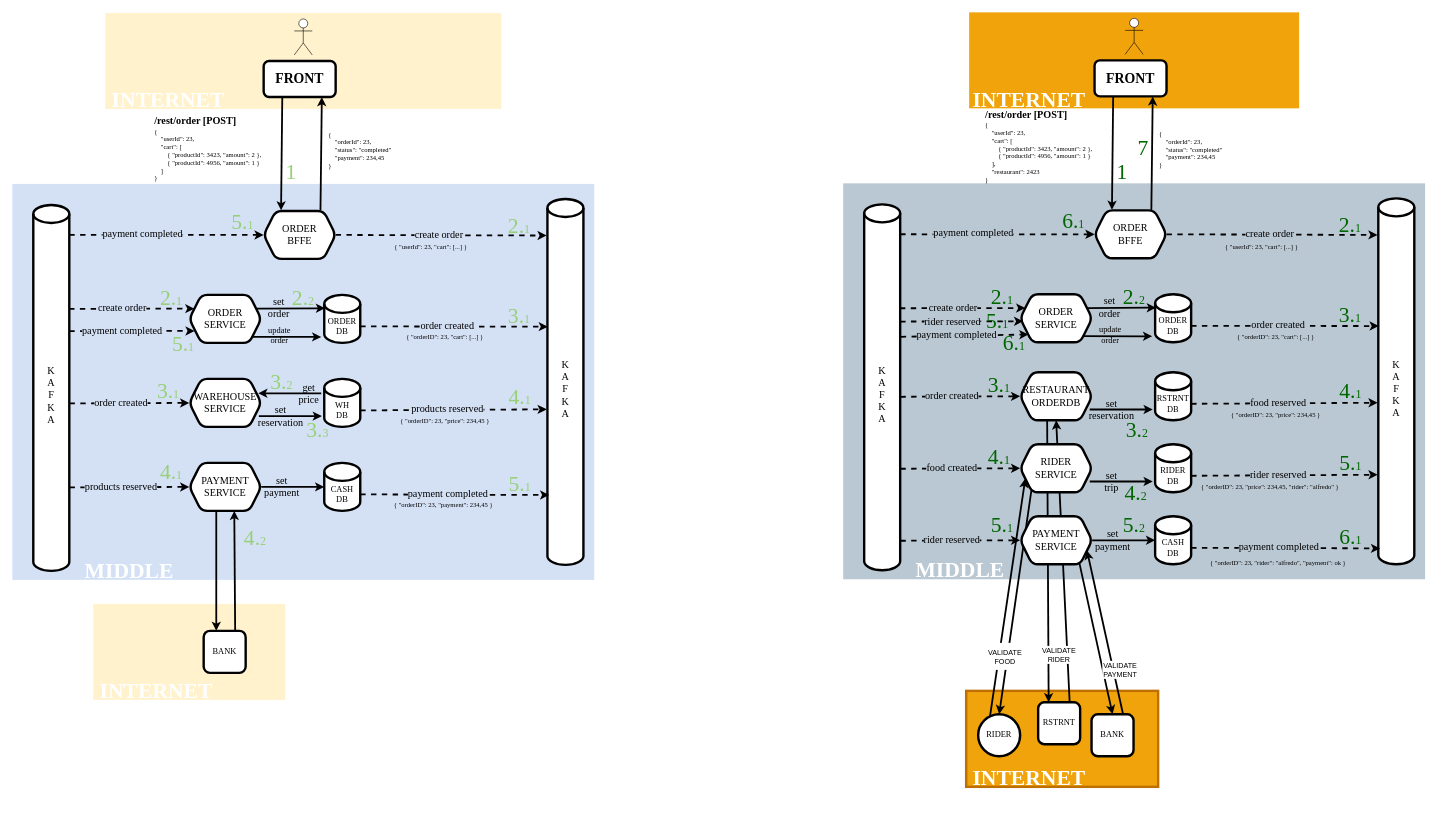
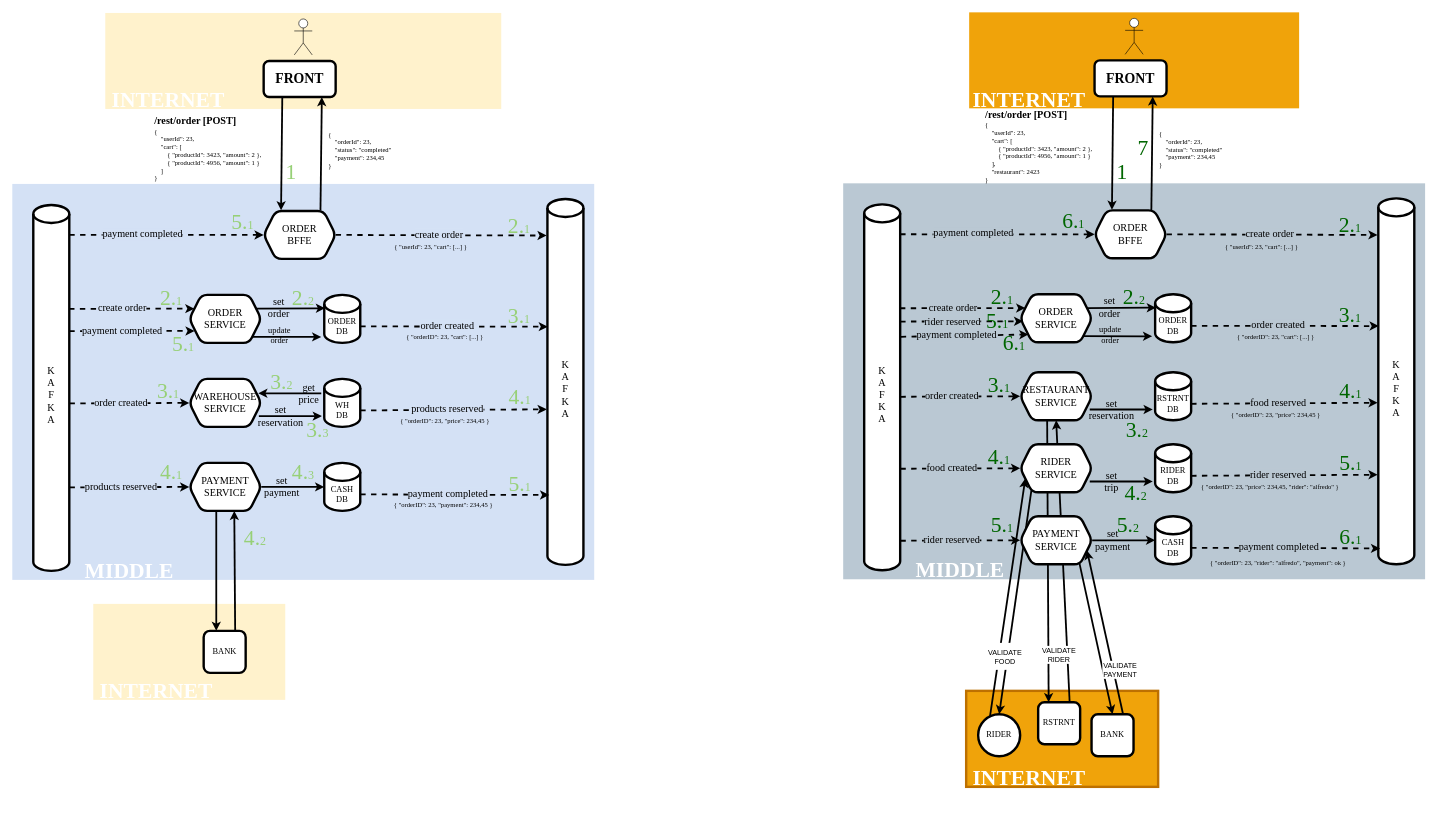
node "RESTAURANT ORDERDB": label "RESTAURANT ORDERDB" -> "RESTAURANT SERVICE"
node "4.3": added
node "5.2": moved (1134, 525) -> (1128, 525)
